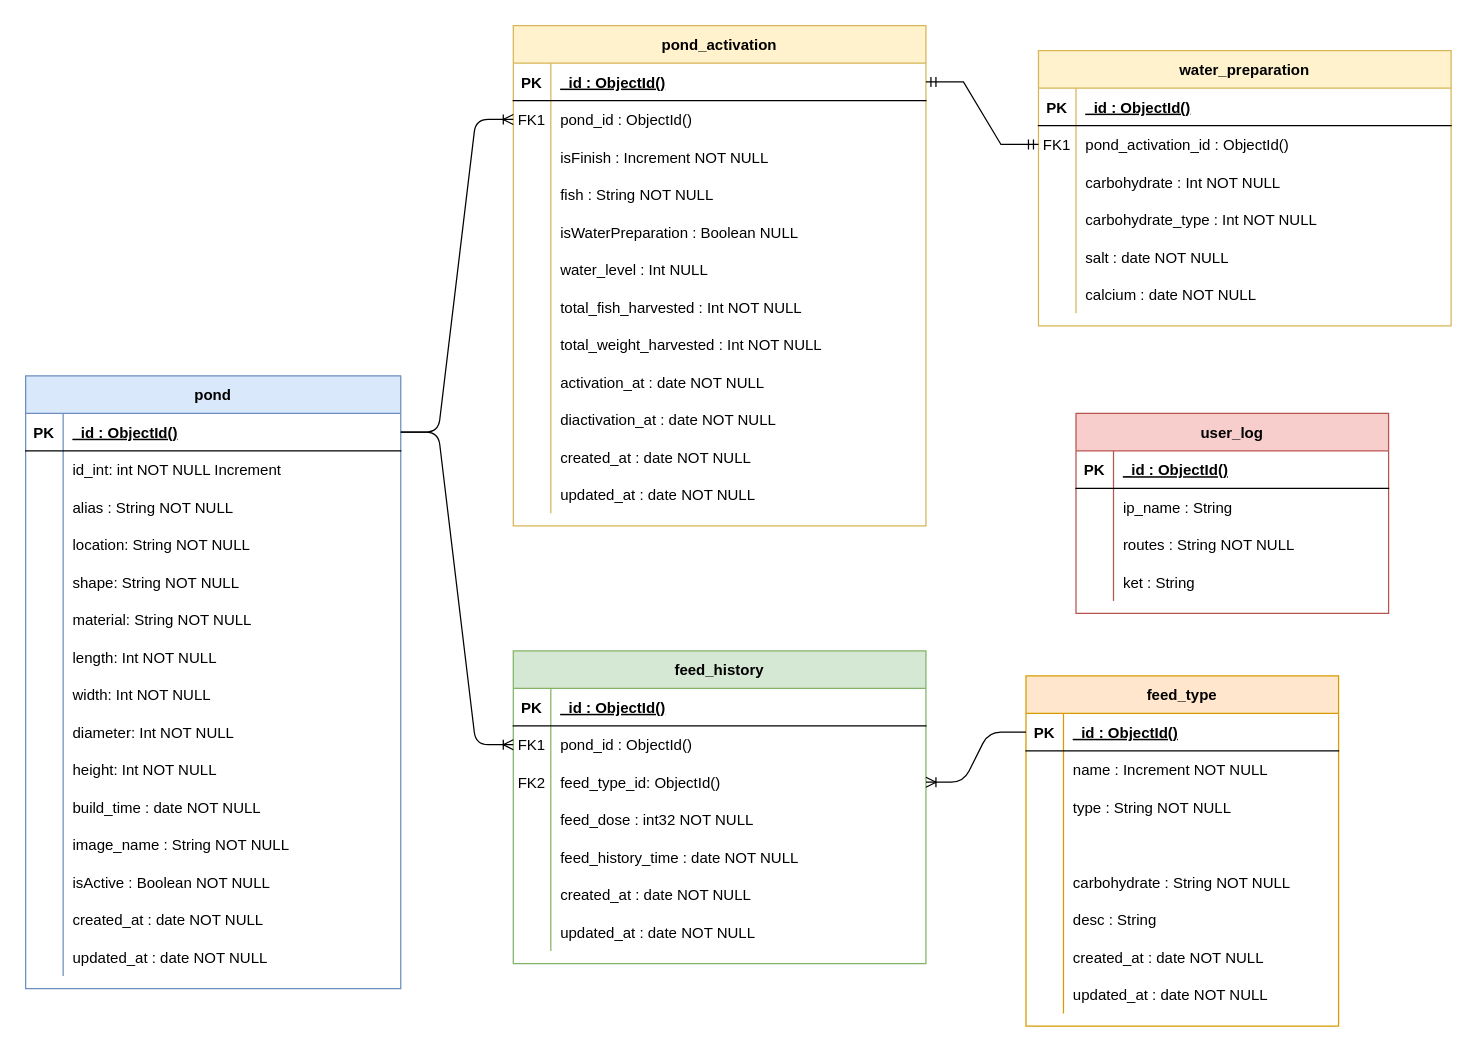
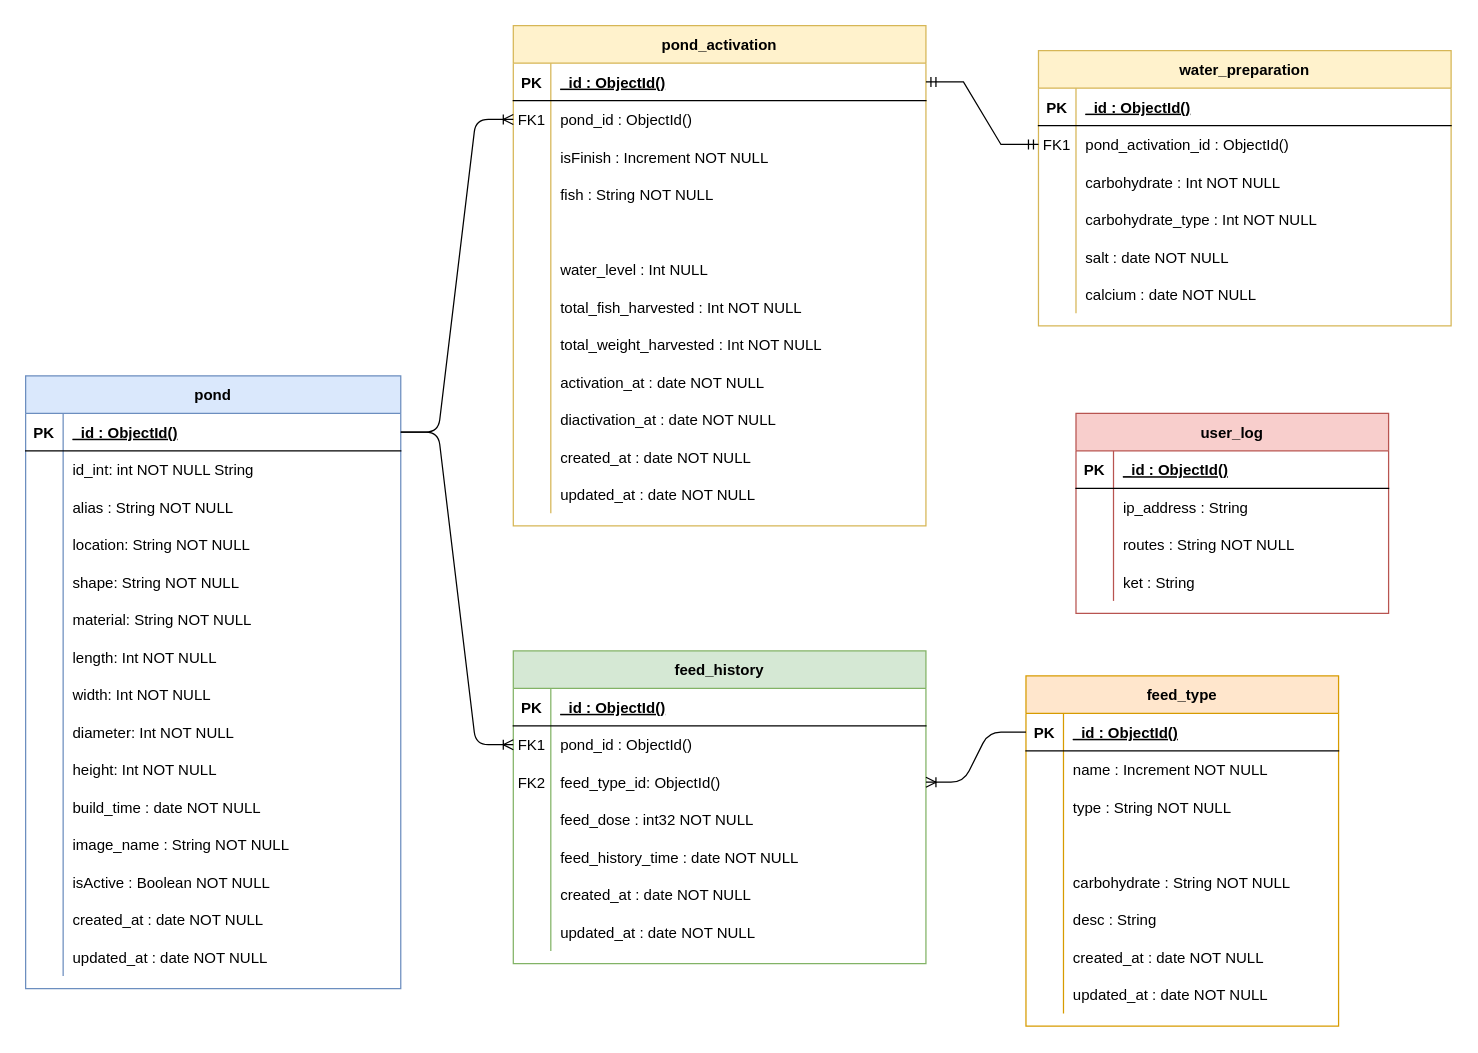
node "isWaterPreparation : Boolean NULL": removed
node "id_int: int NOT NULL Increment": label "id_int: int NOT NULL Increment" -> "id_int: int NOT NULL String"
node "ip_name : String": label "ip_name : String" -> "ip_address : String"
